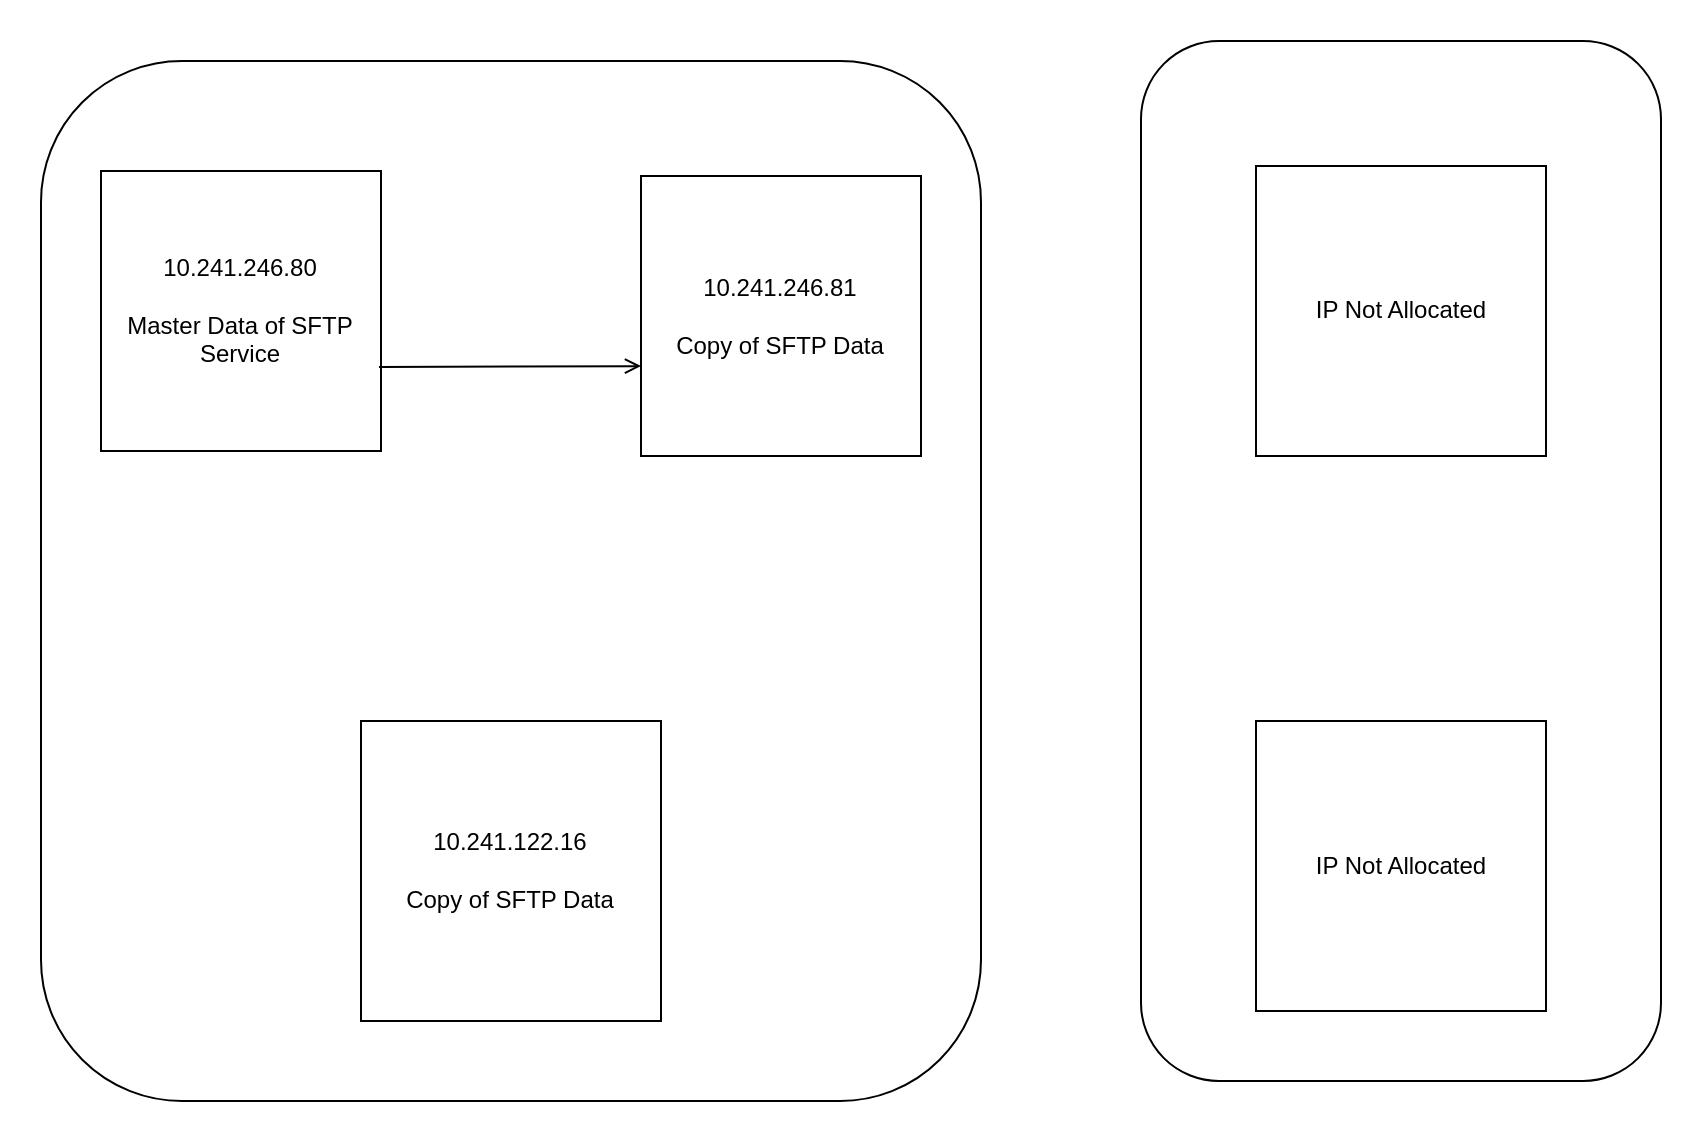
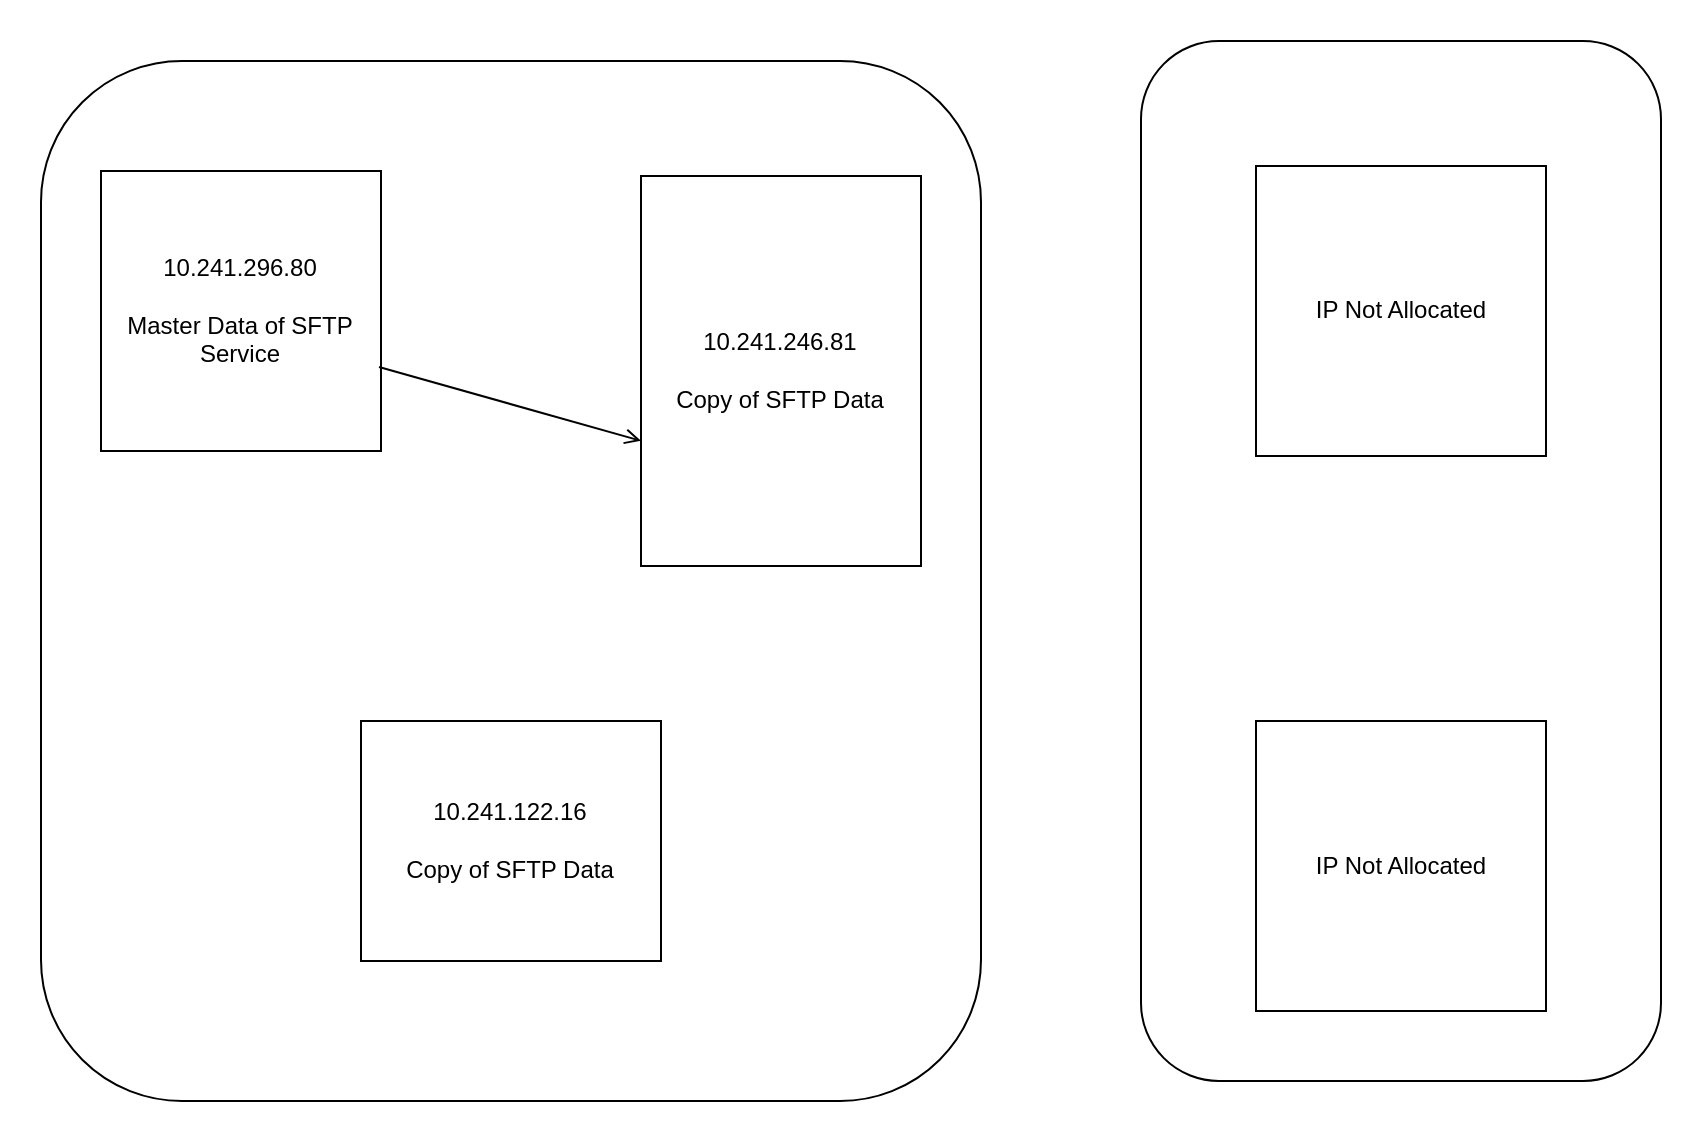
node "10.241.246.80 Master Data of SFTP Service": label "10.241.246.80 Master Data of SFTP Service" -> "10.241.296.80 Master Data of SFTP Service"
node "10.241.246.81 Copy of SFTP Data": size 280x280 -> 280x390
node "10.241.122.16 Copy of SFTP Data": size 300x300 -> 300x240
